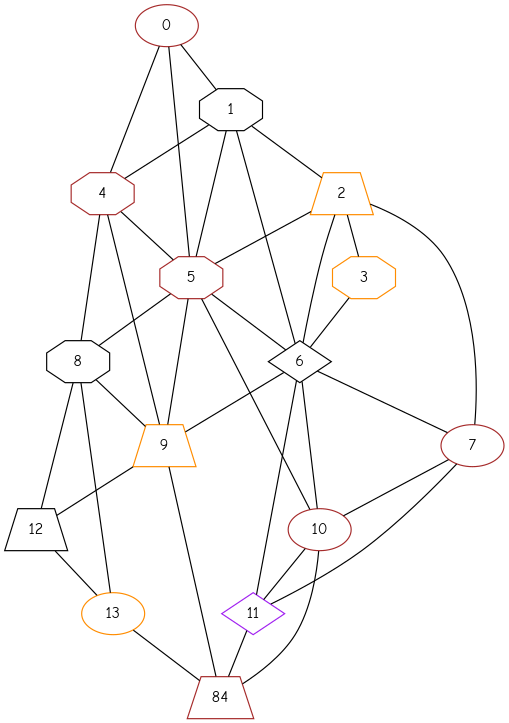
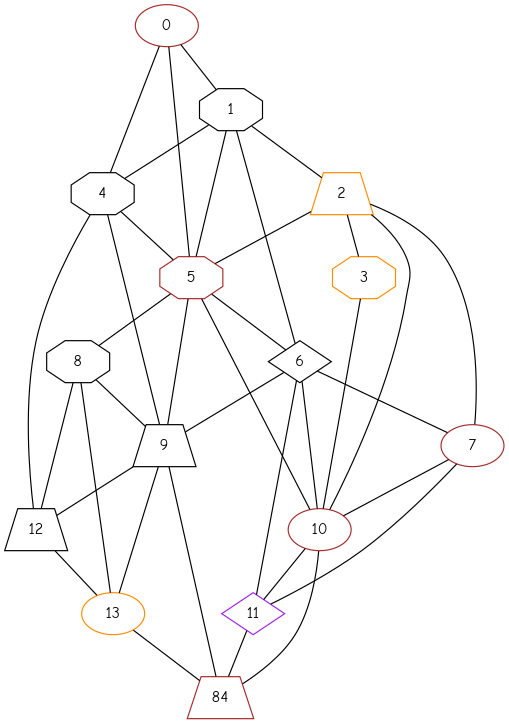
node "4": color brown -> black
edge "4" -- "8": now "4" -- "12"
edge "2" -- "6": now "2" -- "10"
edge "3" -- "6": now "3" -- "10"
node "9": color darkorange -> black
edge "9" -- "13": added
